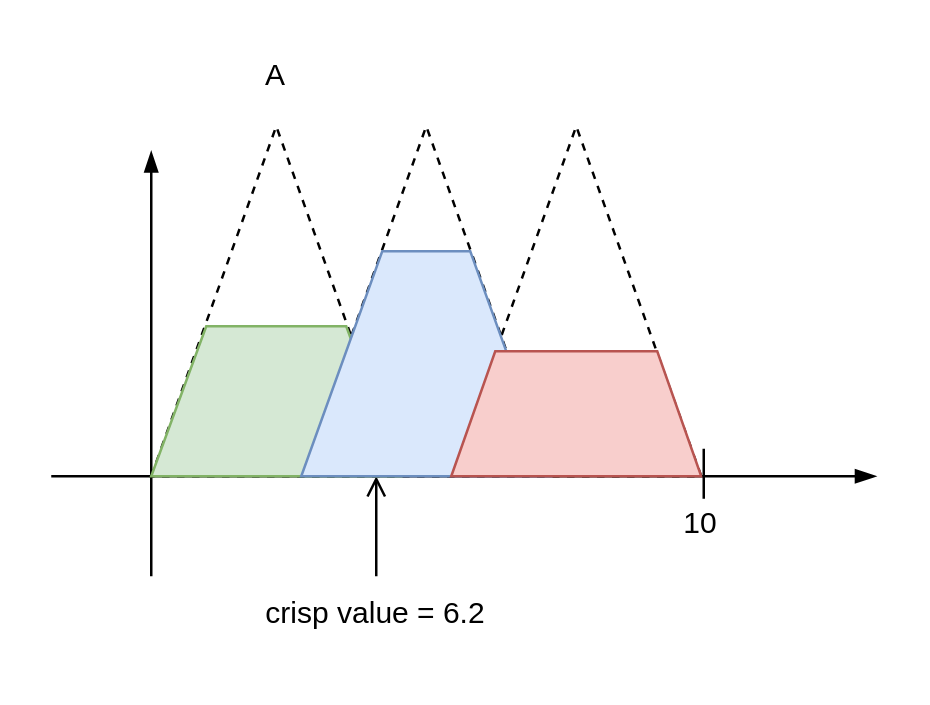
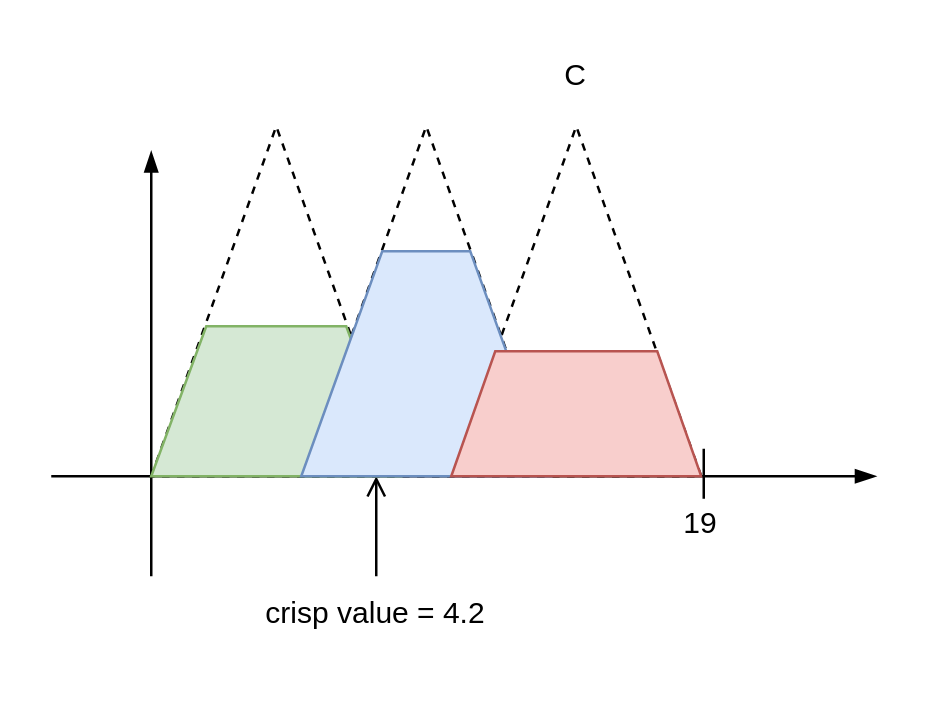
node "A": removed
node "C": added
node "10": label "10" -> "19"
node "crisp value = 6.2": label "crisp value = 6.2" -> "crisp value = 4.2"
